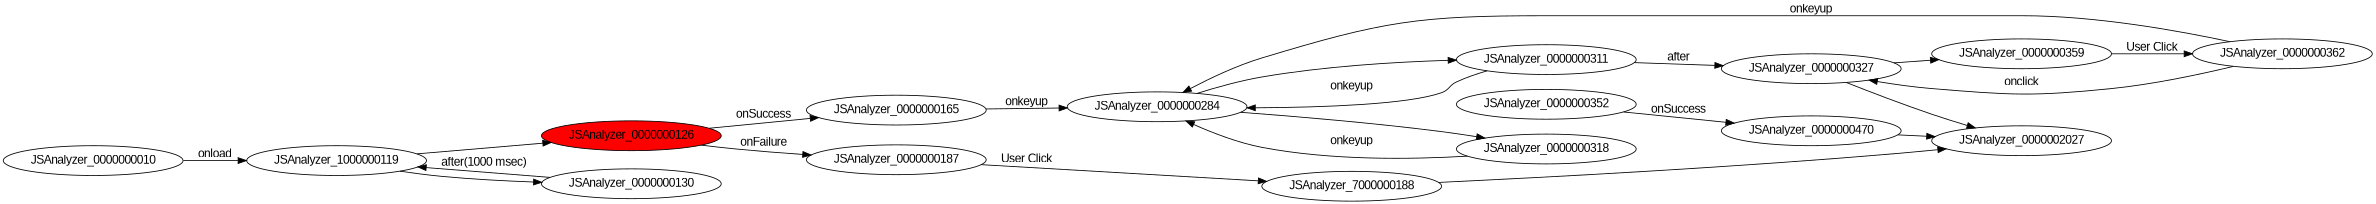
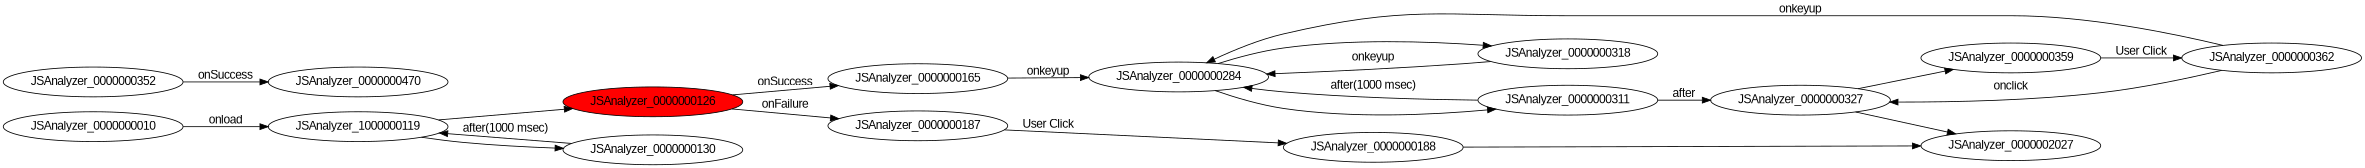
edge "JSAnalyzer_0000000311" -> "JSAnalyzer_0000000284": label "onkeyup" -> "after(1000 msec)"
edge "JSAnalyzer_0000000470" -> "JSAnalyzer_0000002027": removed
node "JSAnalyzer_7000000188": label "JSAnalyzer_7000000188" -> "JSAnalyzer_0000000188"
